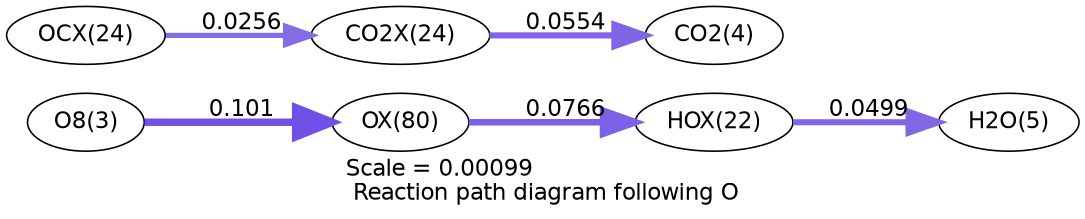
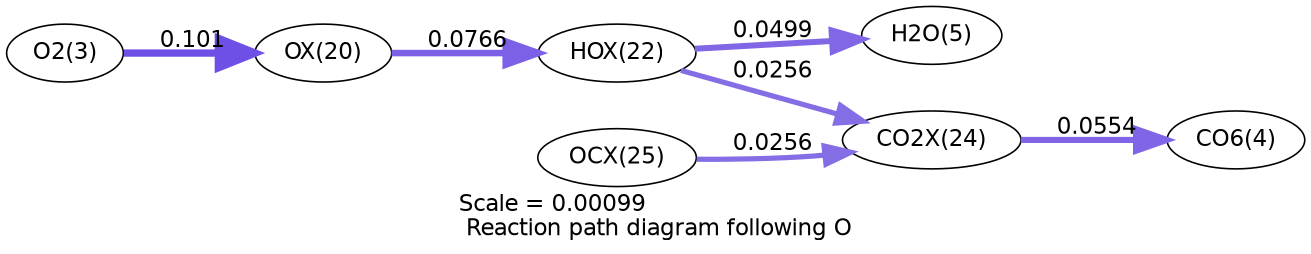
node "OCX(24)": label "OCX(24)" -> "OCX(25)"
node "CO2(4)": label "CO2(4)" -> "CO6(4)"
edge "HOX(22)" -> "CO2X(24)": added, label "0.0256"
node "O8(3)": label "O8(3)" -> "O2(3)"
node "OX(80)": label "OX(80)" -> "OX(20)"
